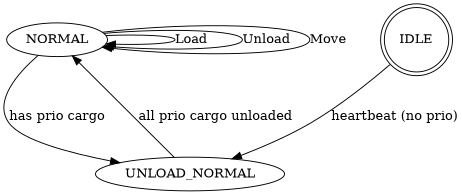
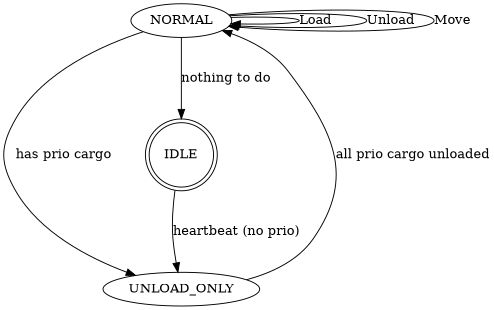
edge "NORMAL" -> "IDLE": added, label "nothing to do"
node "UNLOAD_NORMAL": label "UNLOAD_NORMAL" -> "UNLOAD_ONLY"
